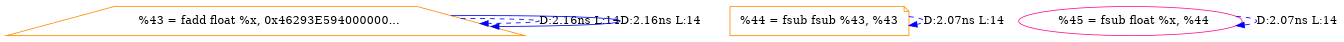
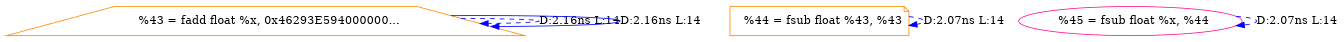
node "%44 = fsub fsub %43, %43": label "%44 = fsub fsub %43, %43" -> "%44 = fsub float %43, %43"
